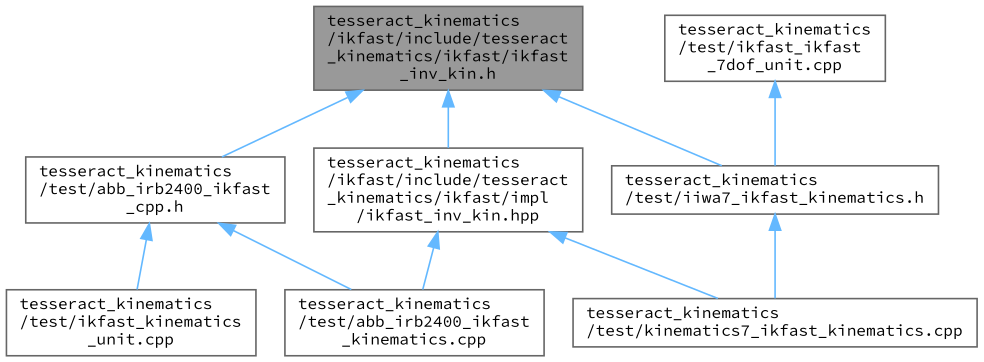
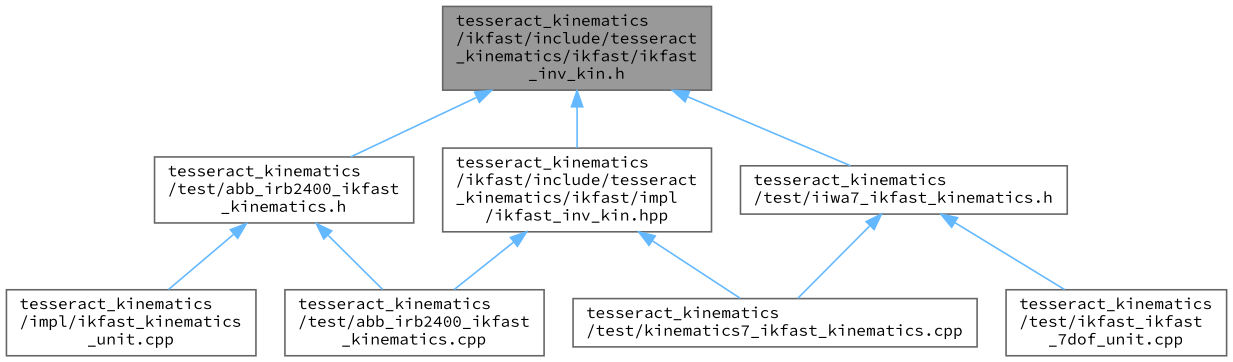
edge "tesseract_kinematics /test/iiwa7_ikfast_kinematics.h" -> "tesseract_kinematics /test/ikfast_ikfast _7dof_unit.cpp": reversed
node "tesseract_kinematics /test/abb_irb2400_ikfast _cpp.h": label "tesseract_kinematics /test/abb_irb2400_ikfast _cpp.h" -> "tesseract_kinematics /test/abb_irb2400_ikfast _kinematics.h"
node "tesseract_kinematics /test/ikfast_kinematics _unit.cpp": label "tesseract_kinematics /test/ikfast_kinematics _unit.cpp" -> "tesseract_kinematics /impl/ikfast_kinematics _unit.cpp"
